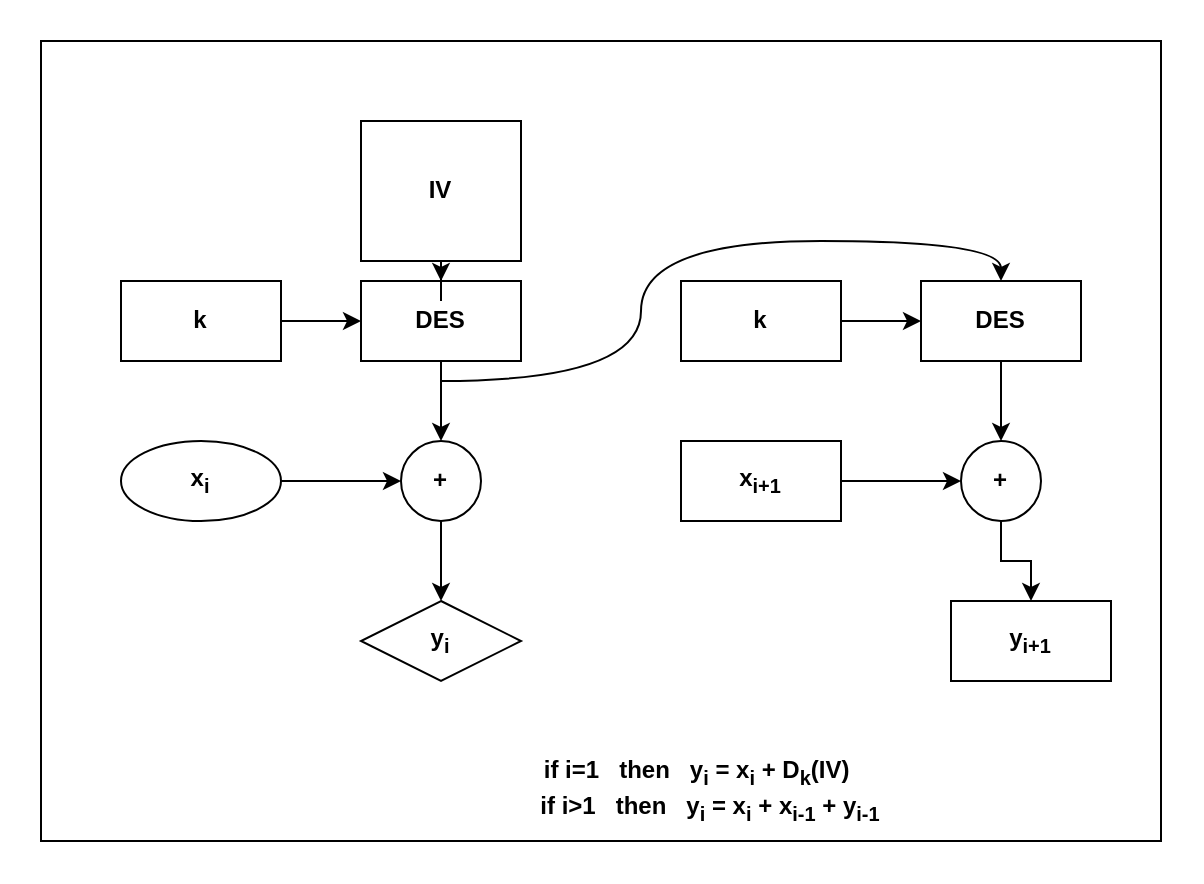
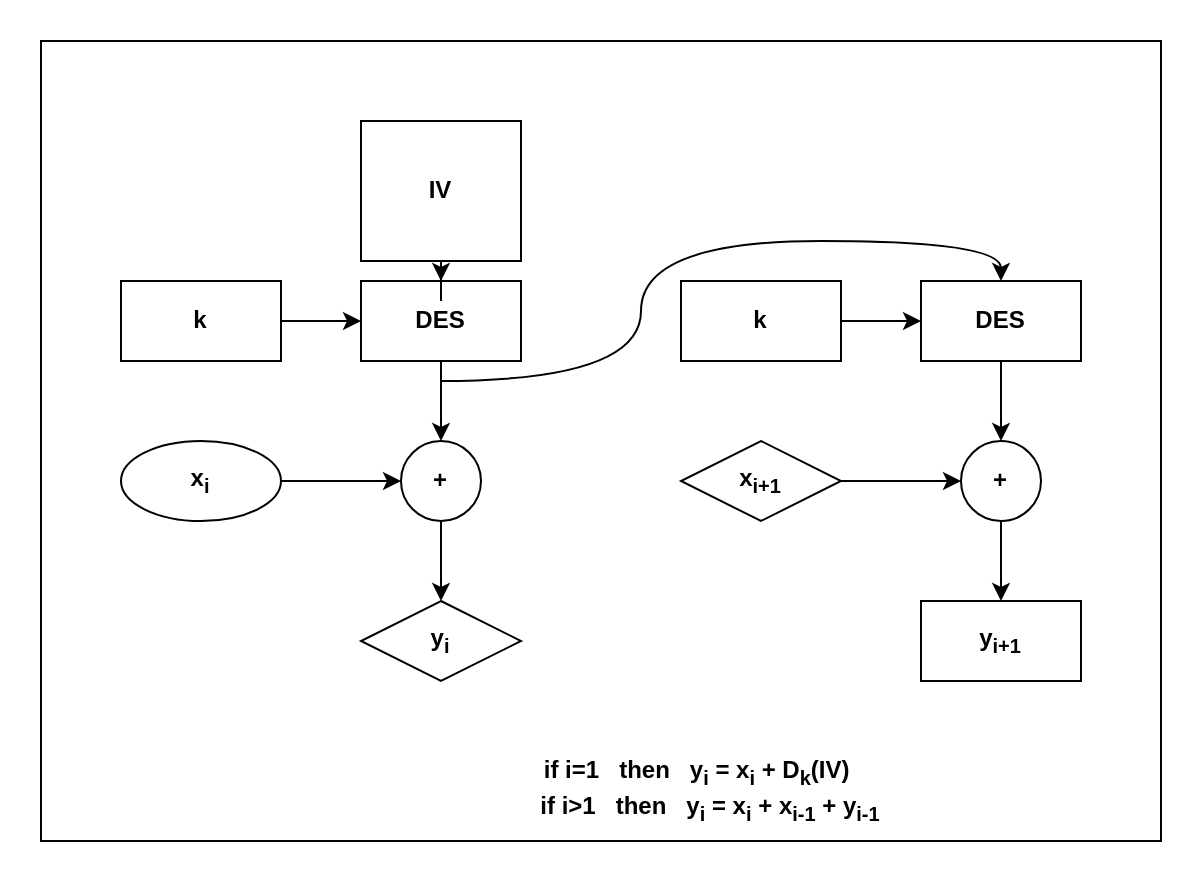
node "xi+1": shape rectangle -> diamond
node "yi+1": moved (1031, 641) -> (1001, 641)
